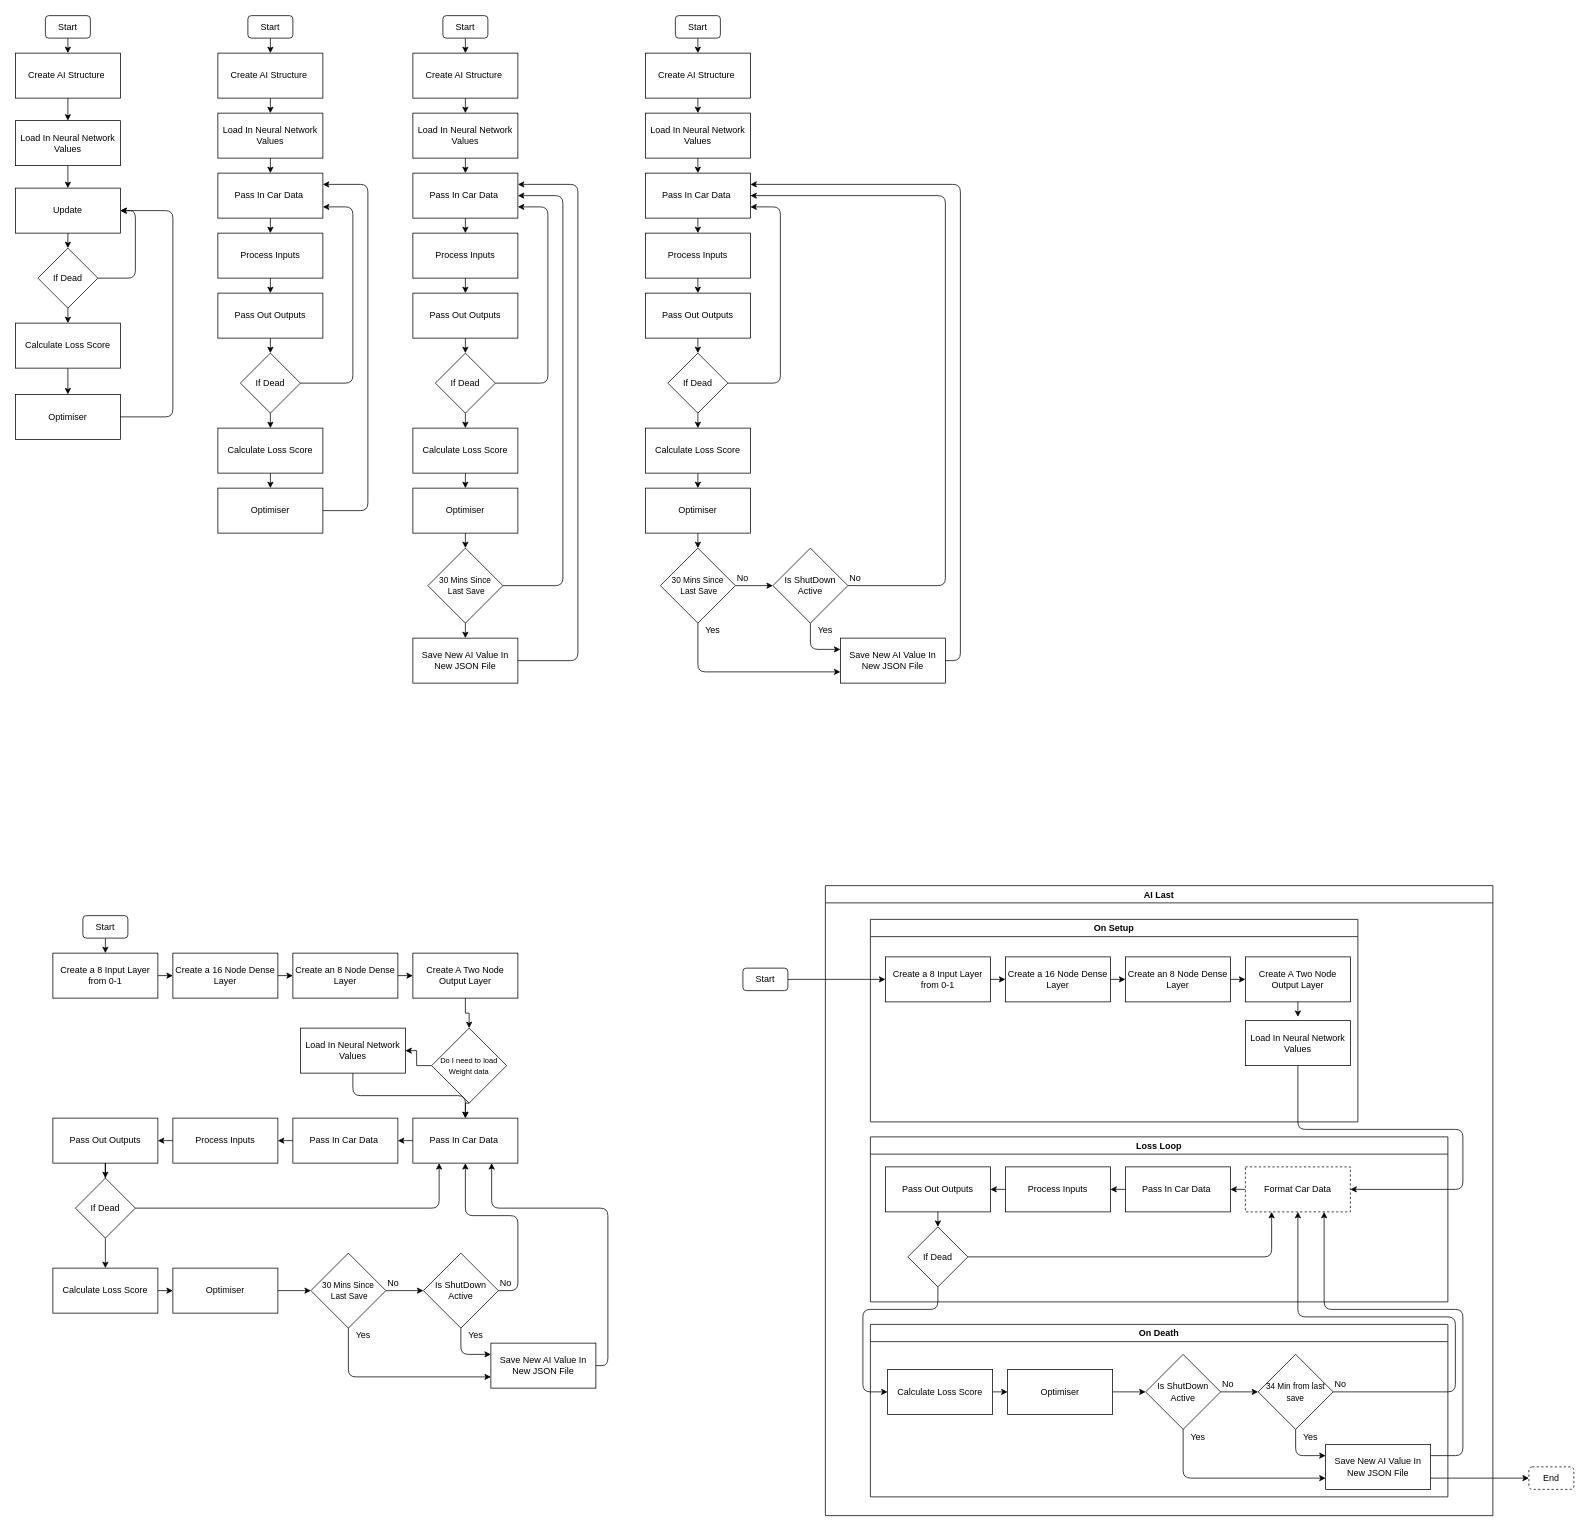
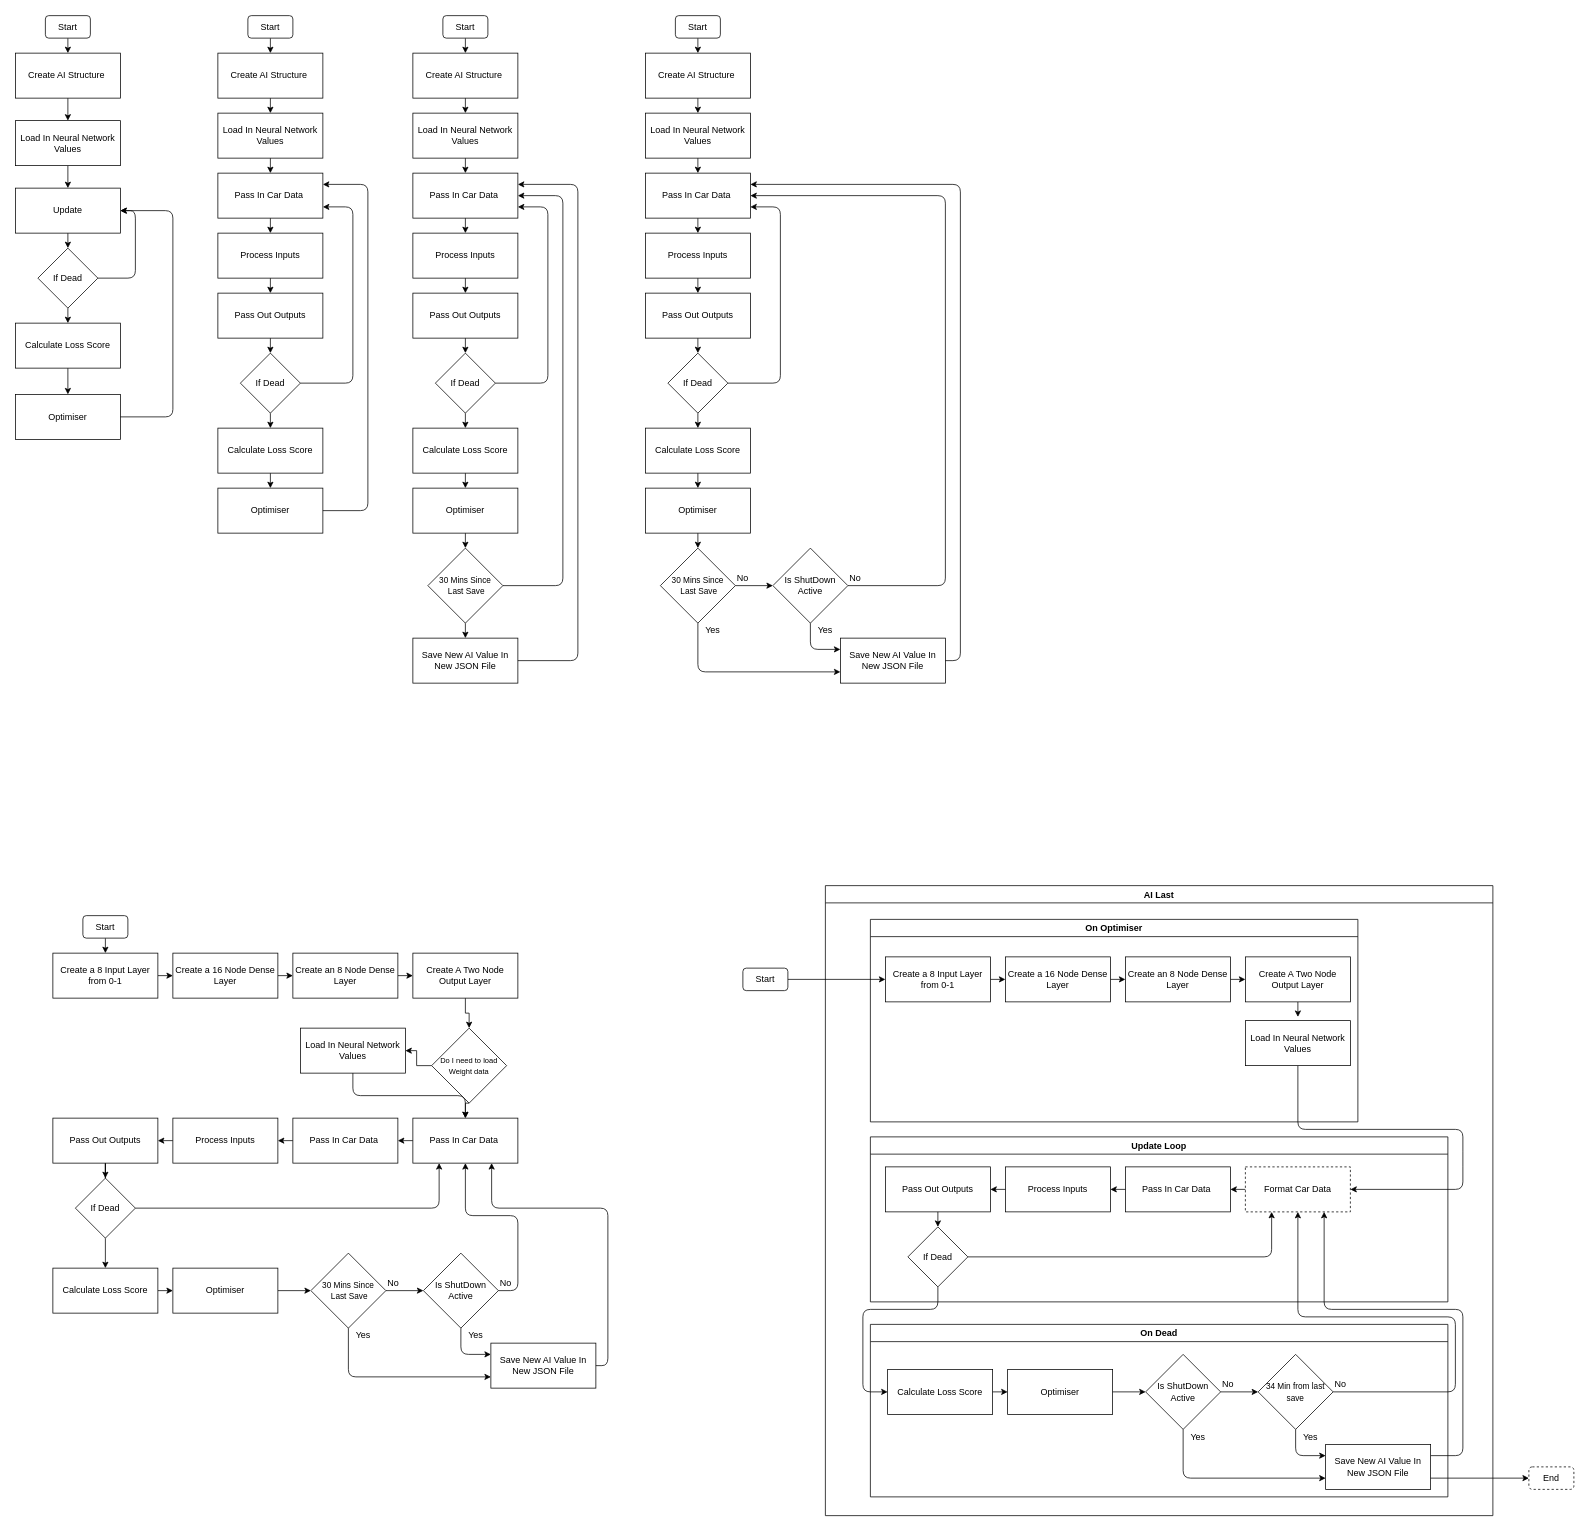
node "On Setup": label "On Setup" -> "On Optimiser"
node "Loss Loop": label "Loss Loop" -> "Update Loop"
node "On Death": label "On Death" -> "On Dead"
